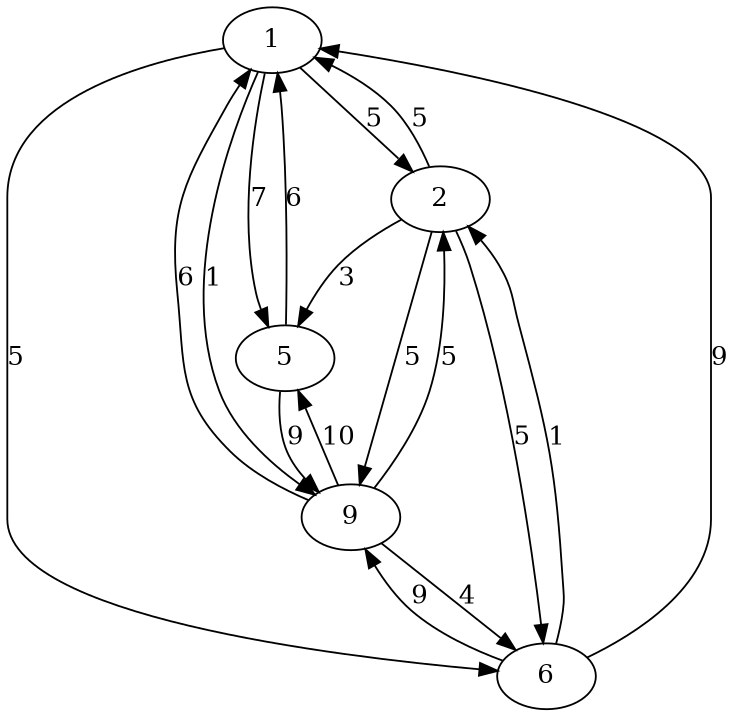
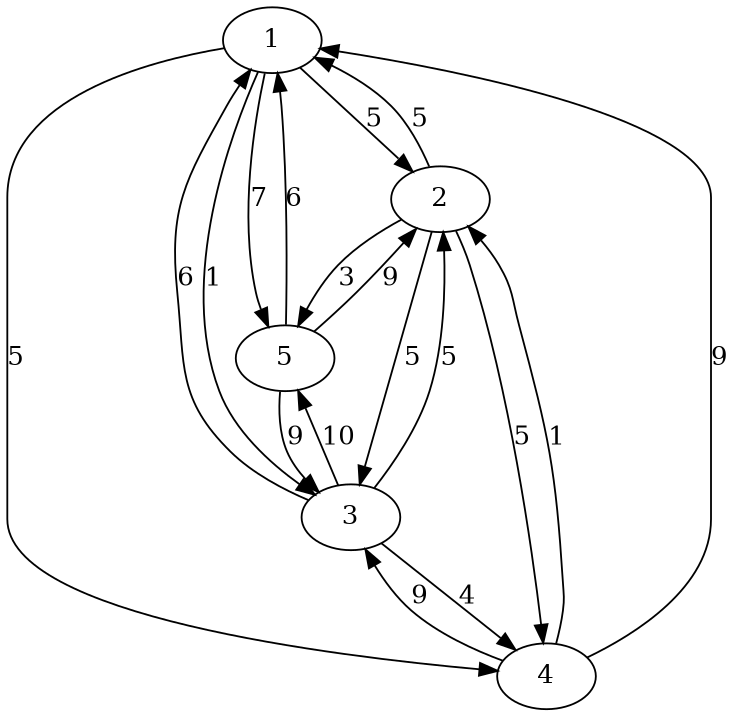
edge "5" -> "2": added, label "9"
node "9": label "9" -> "3"
node "6": label "6" -> "4"
